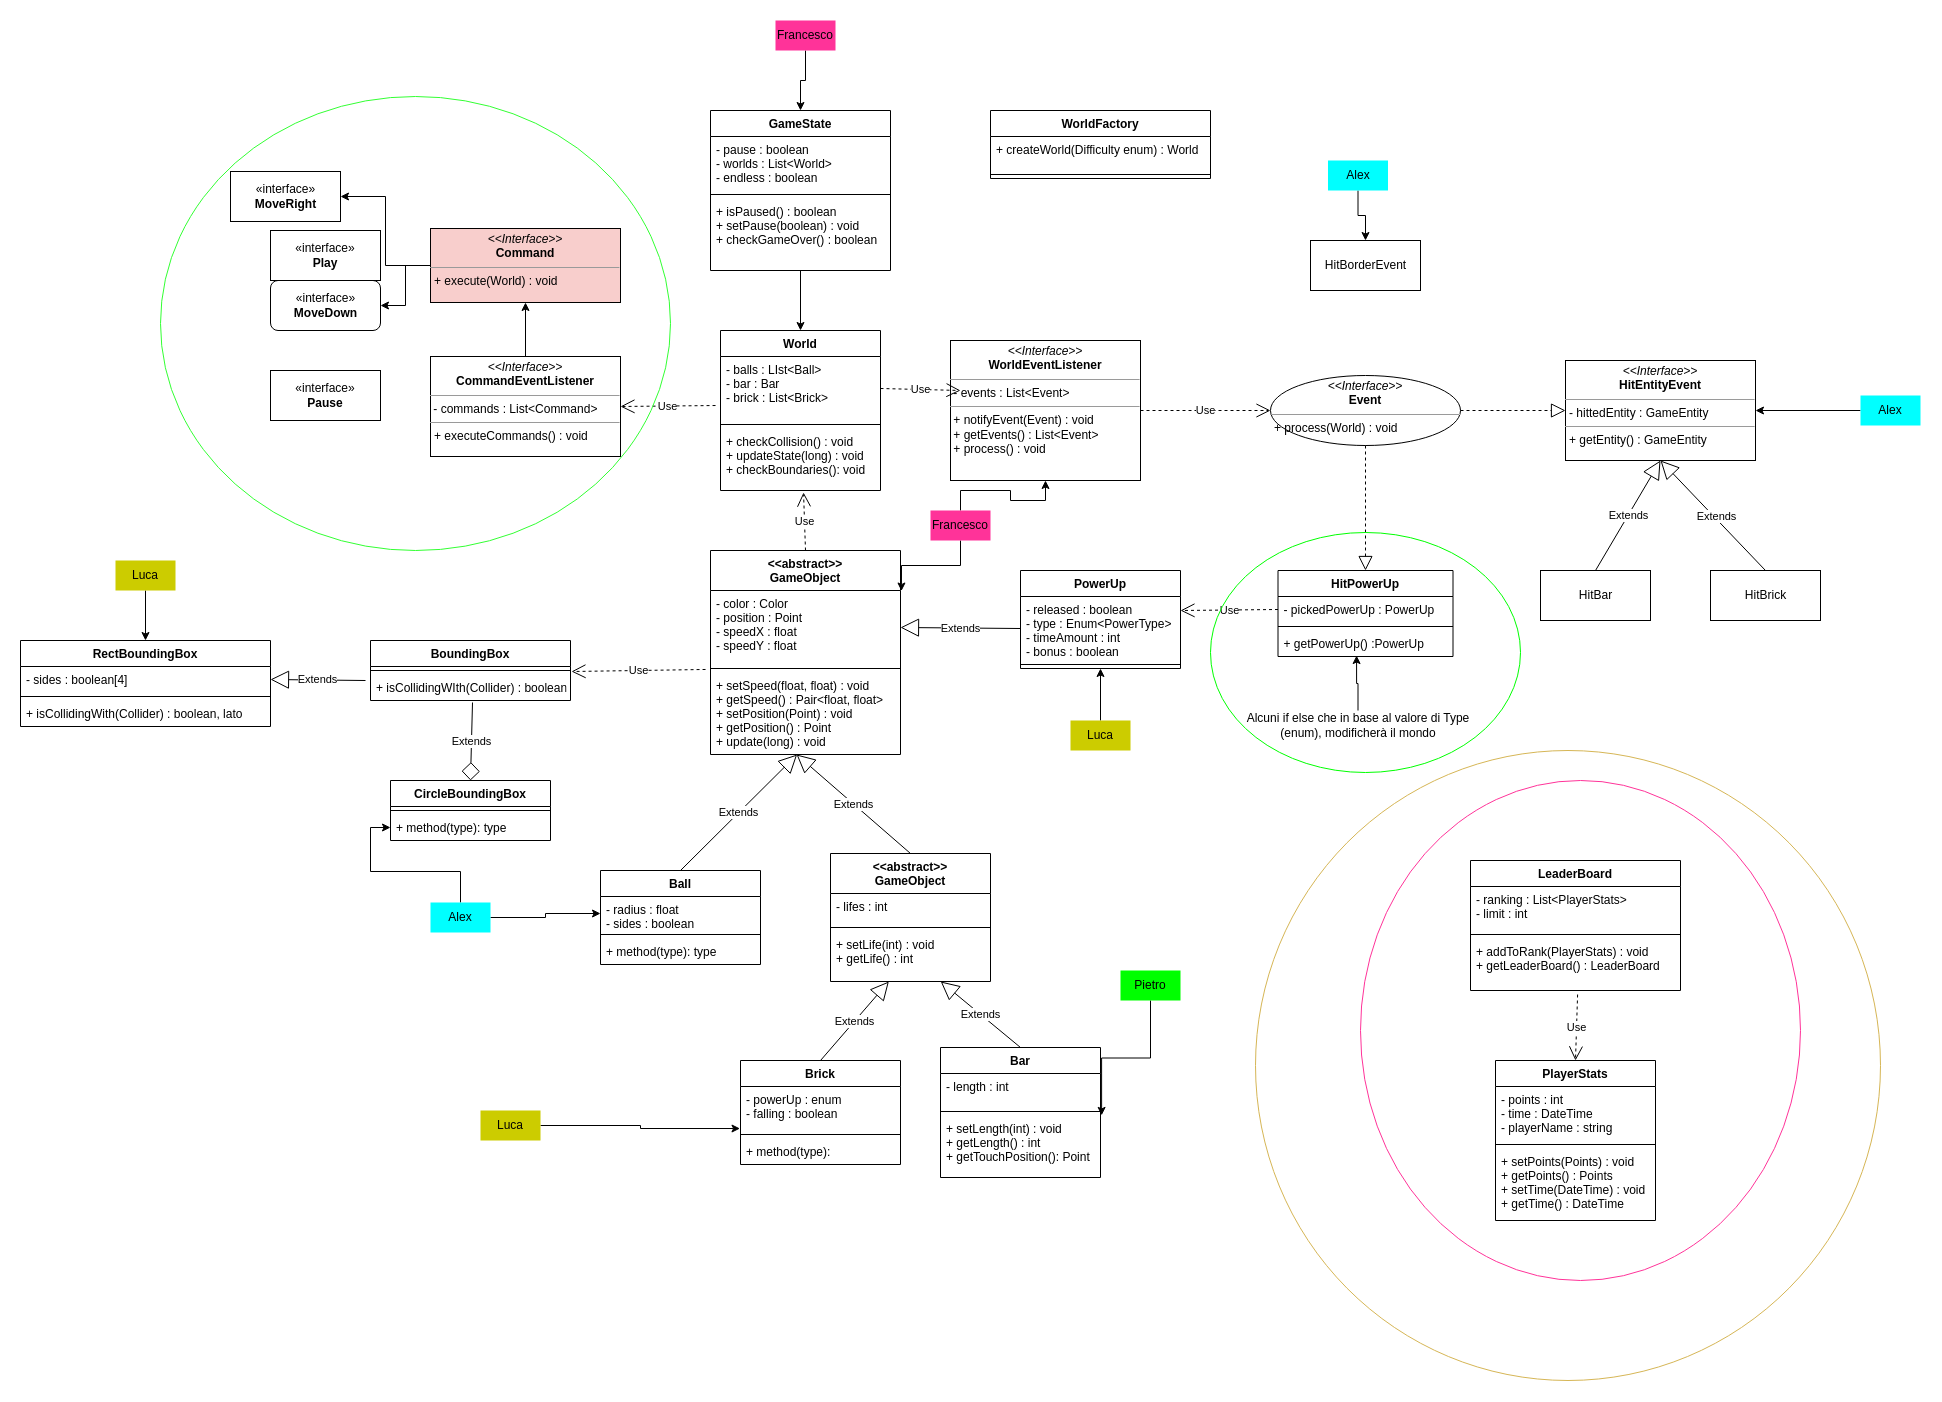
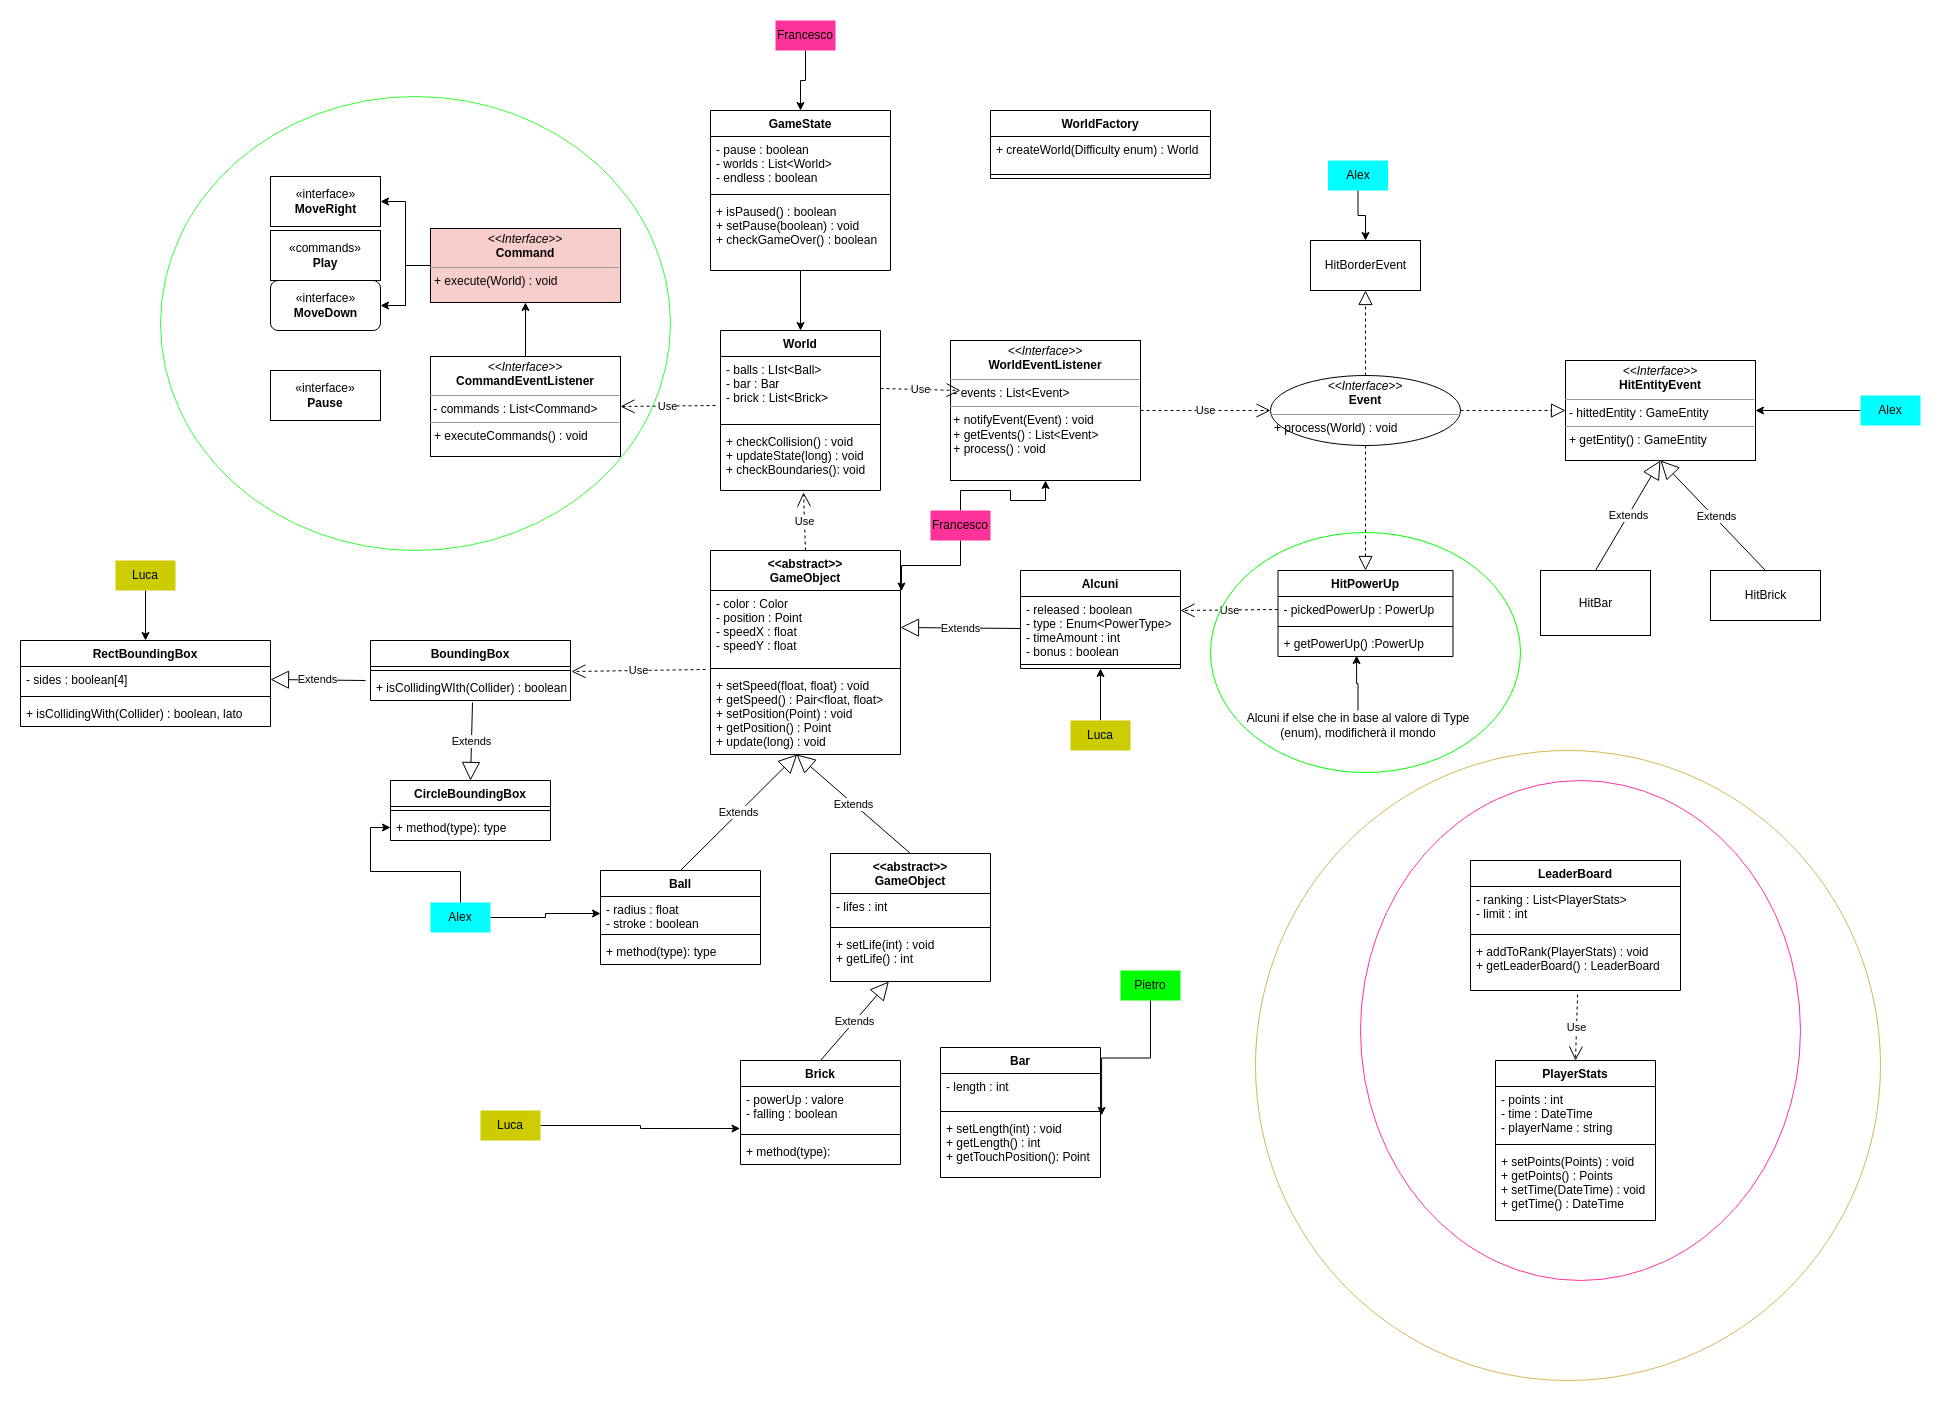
node "«interface» MoveRight": moved (286, 197) -> (326, 202)
node "«interface» Play": label "«interface» Play" -> "«commands» Play"
edge "<<Interface>> Event + process(World) : void" -> "HitBorderEvent": added
node "PowerUp": label "PowerUp" -> "Alcuni"
node "HitBar": size 110x50 -> 110x65
edge "+ isCollidingWIth(Collider) : boolean" -> "CircleBoundingBox": arrowhead diamond -> block
node "- radius : float - sides : boolean": label "- radius : float - sides : boolean" -> "- radius : float - stroke : boolean"
edge "Bar" -> "+ setLife(int) : void + getLife() : int": removed, label "Extends"
node "- powerUp : enum - falling : boolean": label "- powerUp : enum - falling : boolean" -> "- powerUp : valore - falling : boolean"
